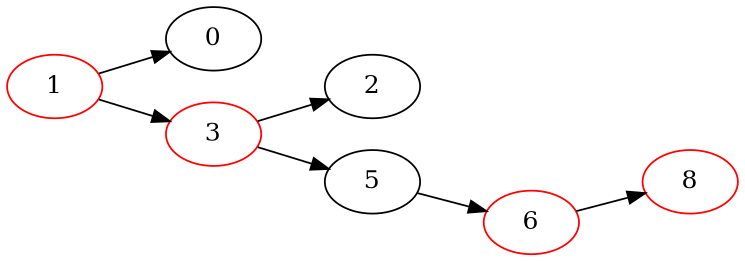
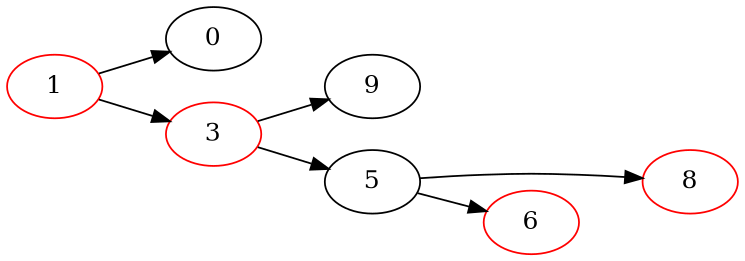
node "2": label "2" -> "9"
edge "6" -> "8": now "5" -> "8"
